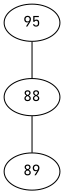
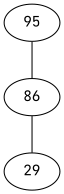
node "88": label "88" -> "86"
node "89": label "89" -> "29"
